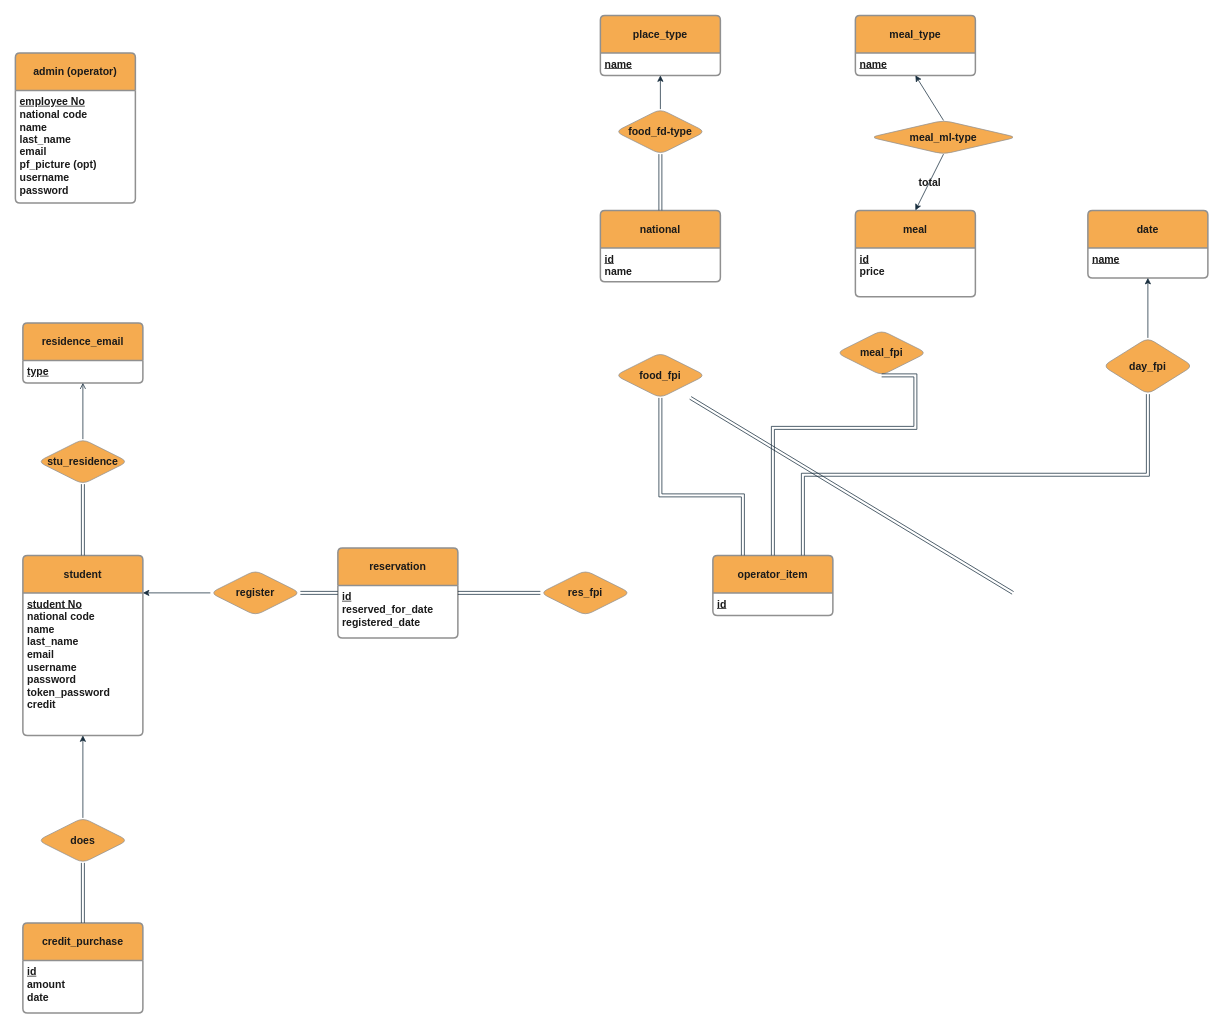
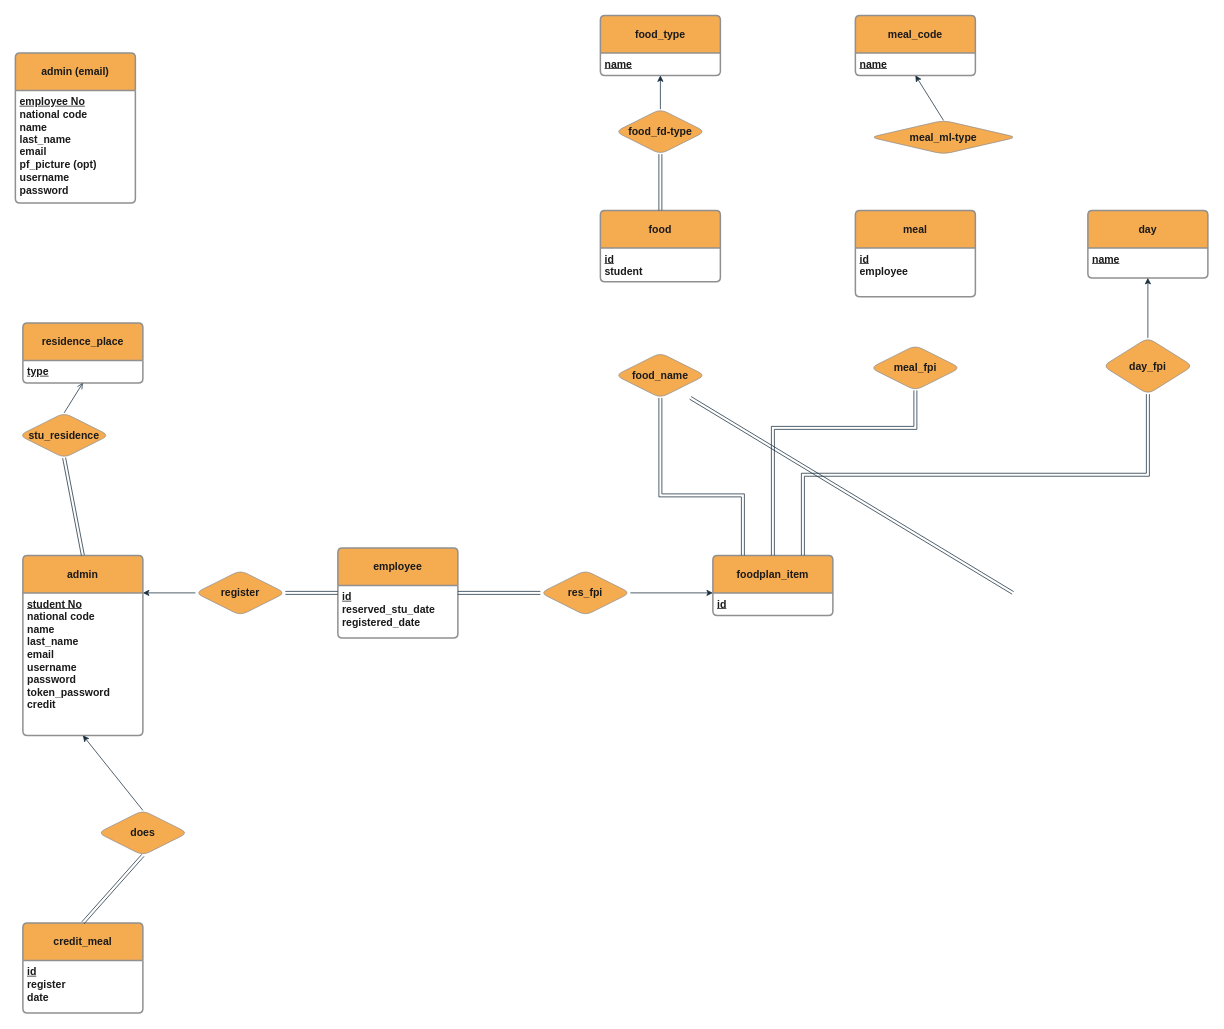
node "place_type": label "place_type" -> "food_type"
node "meal_type": label "meal_type" -> "meal_code"
node "admin (operator)": label "admin (operator)" -> "admin (email)"
edge "meal_ml-type" -> "meal": removed, label "total"
node "national": label "national" -> "food"
node "date": label "date" -> "day"
node "id name": label "id name" -> "id student"
node "id price": label "id price" -> "id employee"
node "residence_email": label "residence_email" -> "residence_place"
node "meal_fpi": moved (882, 353) -> (915, 368)
node "food_fpi": label "food_fpi" -> "food_name"
node "stu_residence": moved (83, 462) -> (64, 435)
node "reservation": label "reservation" -> "employee"
node "student": label "student" -> "admin"
node "operator_item": label "operator_item" -> "foodplan_item"
node "register": moved (255, 593) -> (240, 593)
edge "res_fpi" -> "id": added
node "id reserved_for_date registered_date": label "id reserved_for_date registered_date" -> "id reserved_stu_date registered_date"
node "does": moved (83, 840) -> (143, 833)
node "credit_purchase": label "credit_purchase" -> "credit_meal"
node "id amount date": label "id amount date" -> "id register date"
